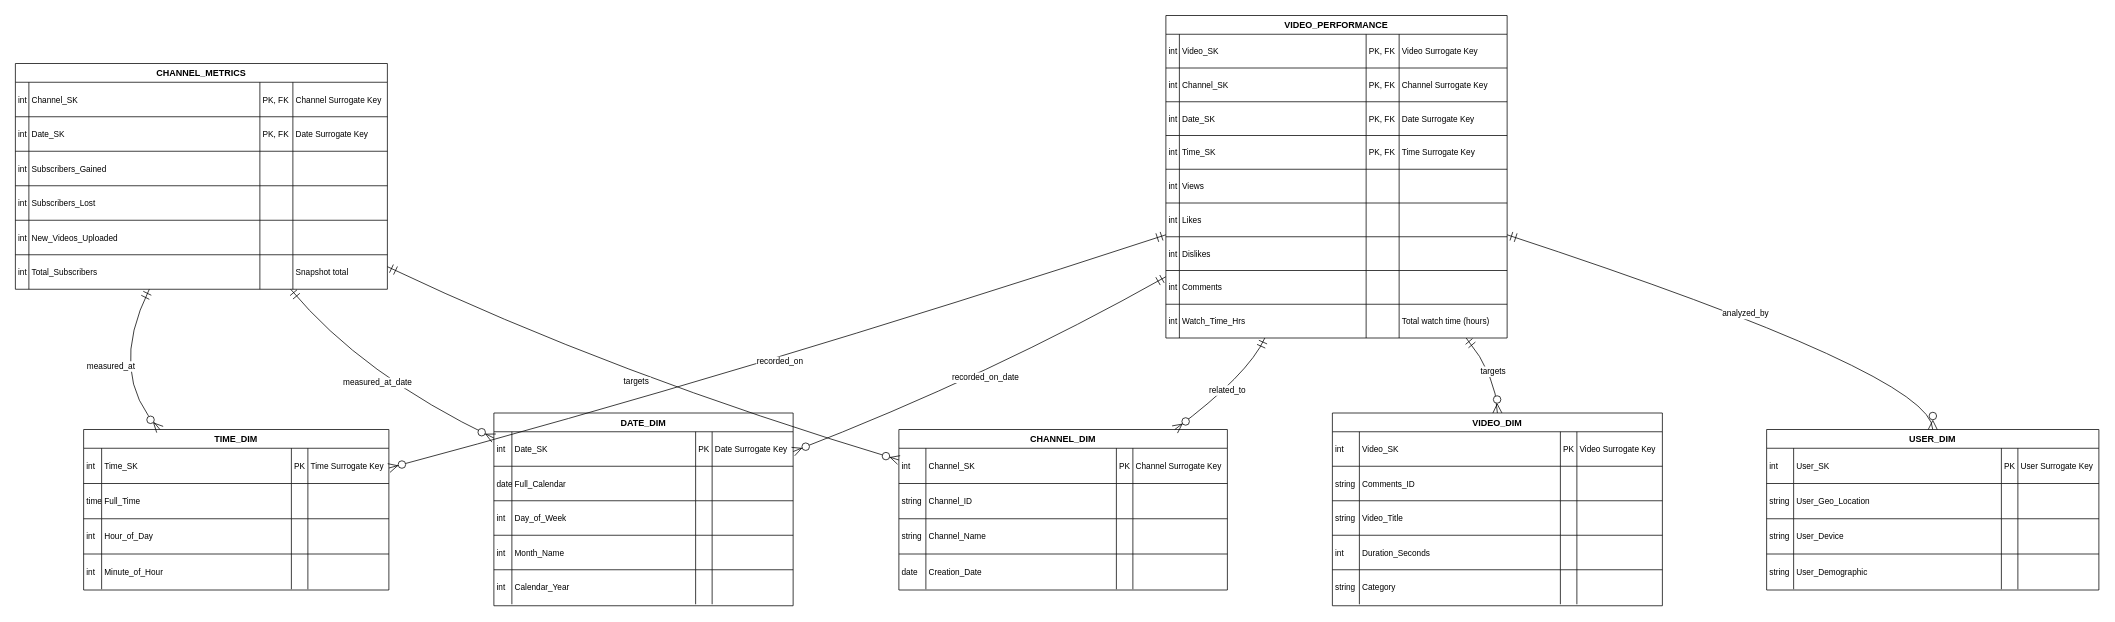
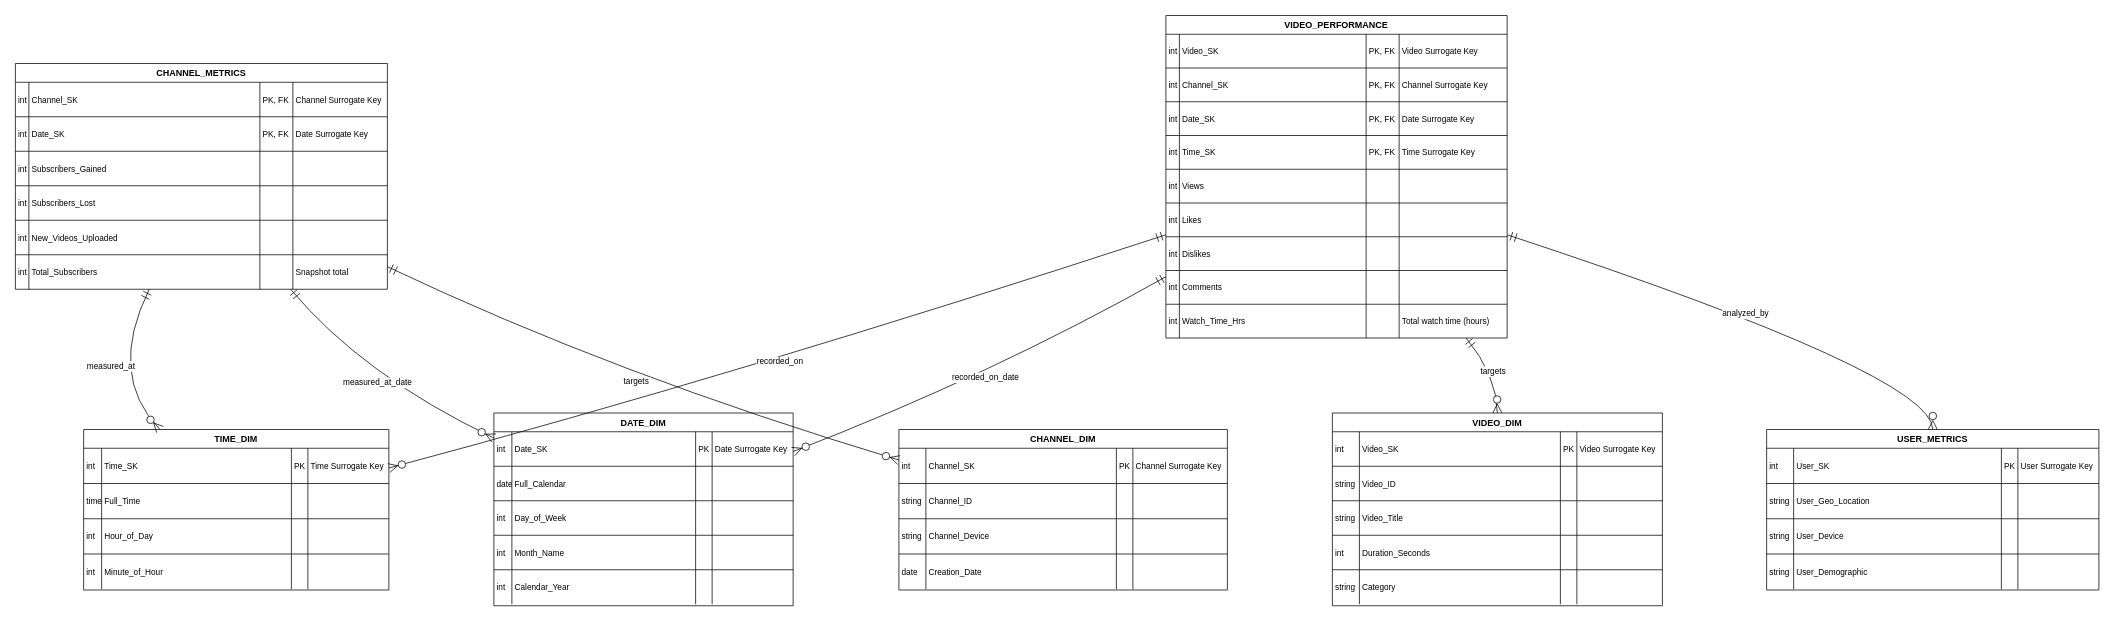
edge "VIDEO_PERFORMANCE" -- "CHANNEL_DIM": removed, label "related_to"
node "USER_DIM": label "USER_DIM" -> "USER_METRICS"
node "Comments_ID": label "Comments_ID" -> "Video_ID"
node "Channel_Name": label "Channel_Name" -> "Channel_Device"
